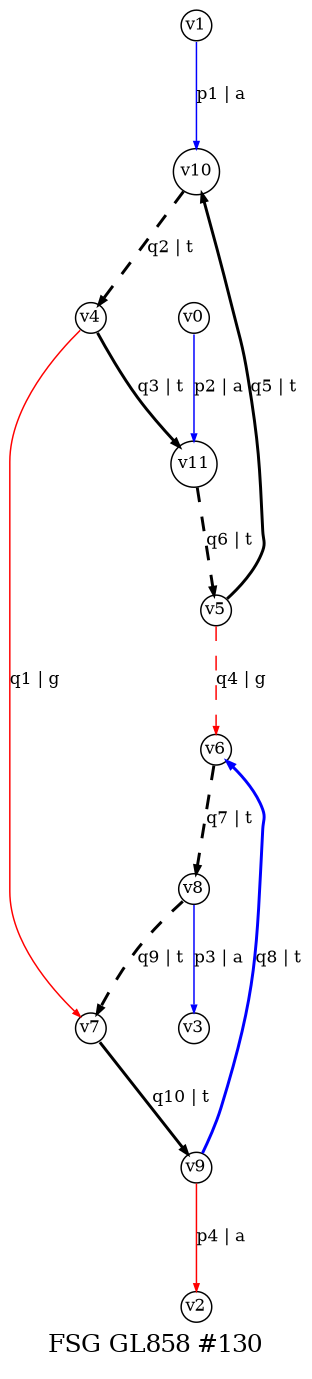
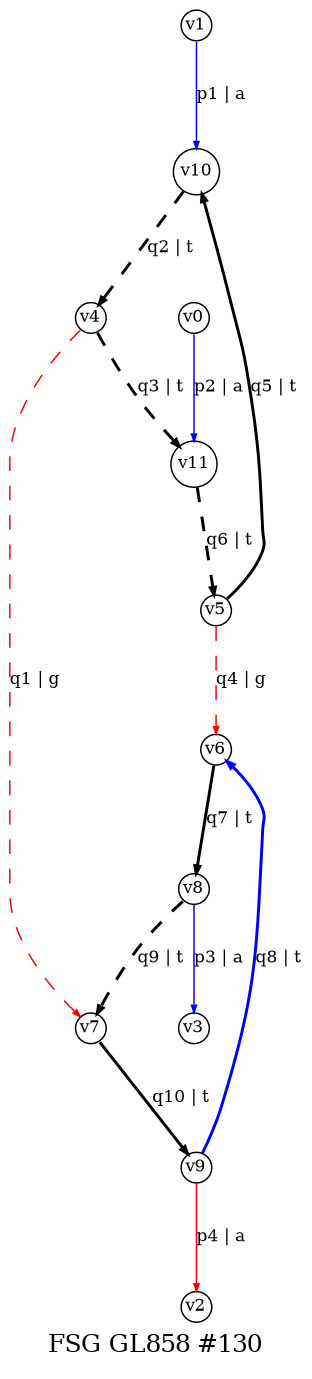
edge "v4" -> "v11": style solid -> dashed
edge "v4" -> "v7": style solid -> dashed
edge "v6" -> "v8": style dashed -> solid
